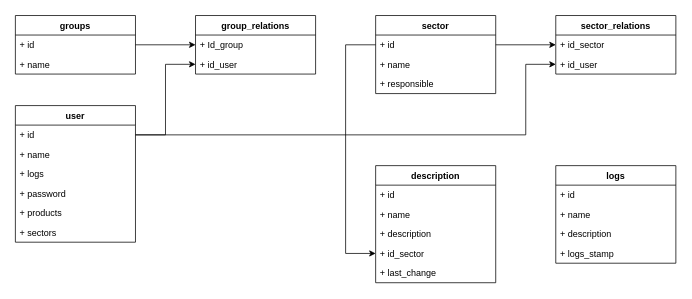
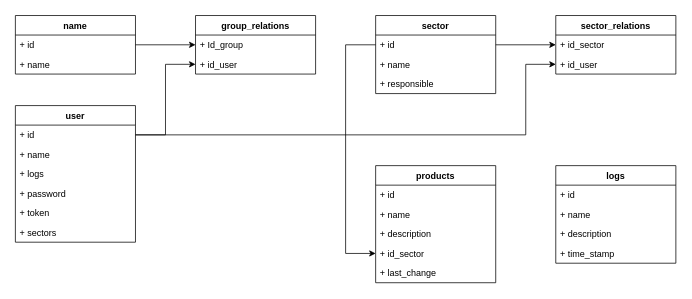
node "groups": label "groups" -> "name"
node "description": label "description" -> "products"
node "+ products": label "+ products" -> "+ token"
node "+ logs_stamp": label "+ logs_stamp" -> "+ time_stamp"
